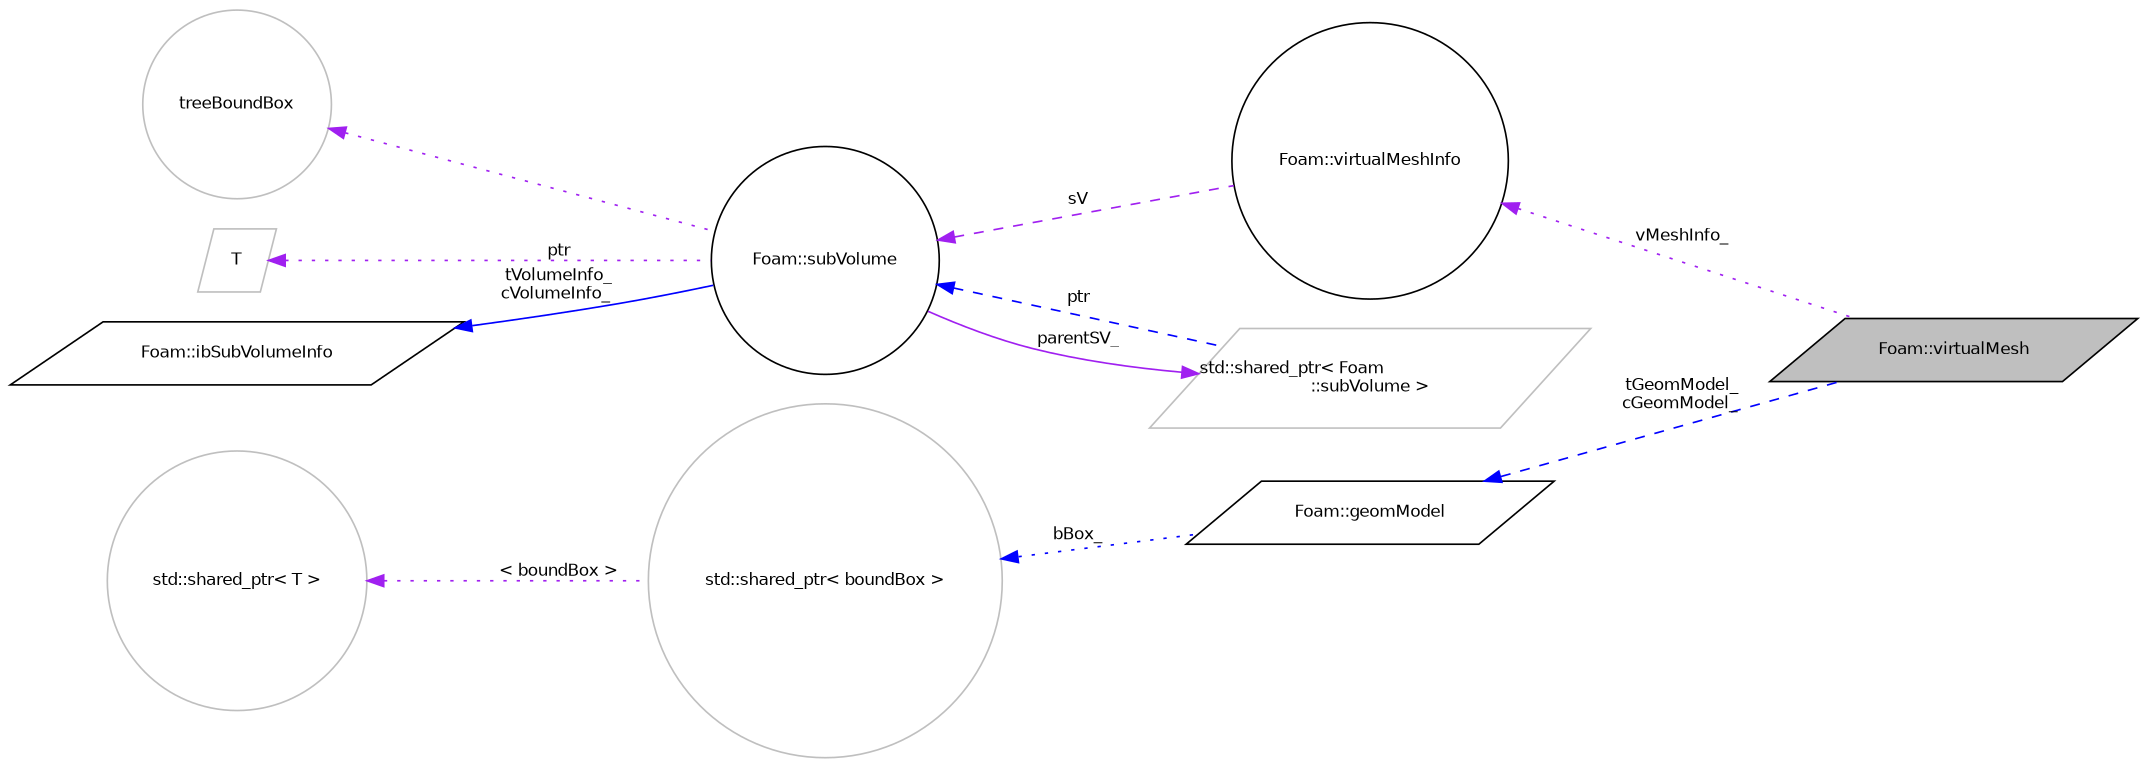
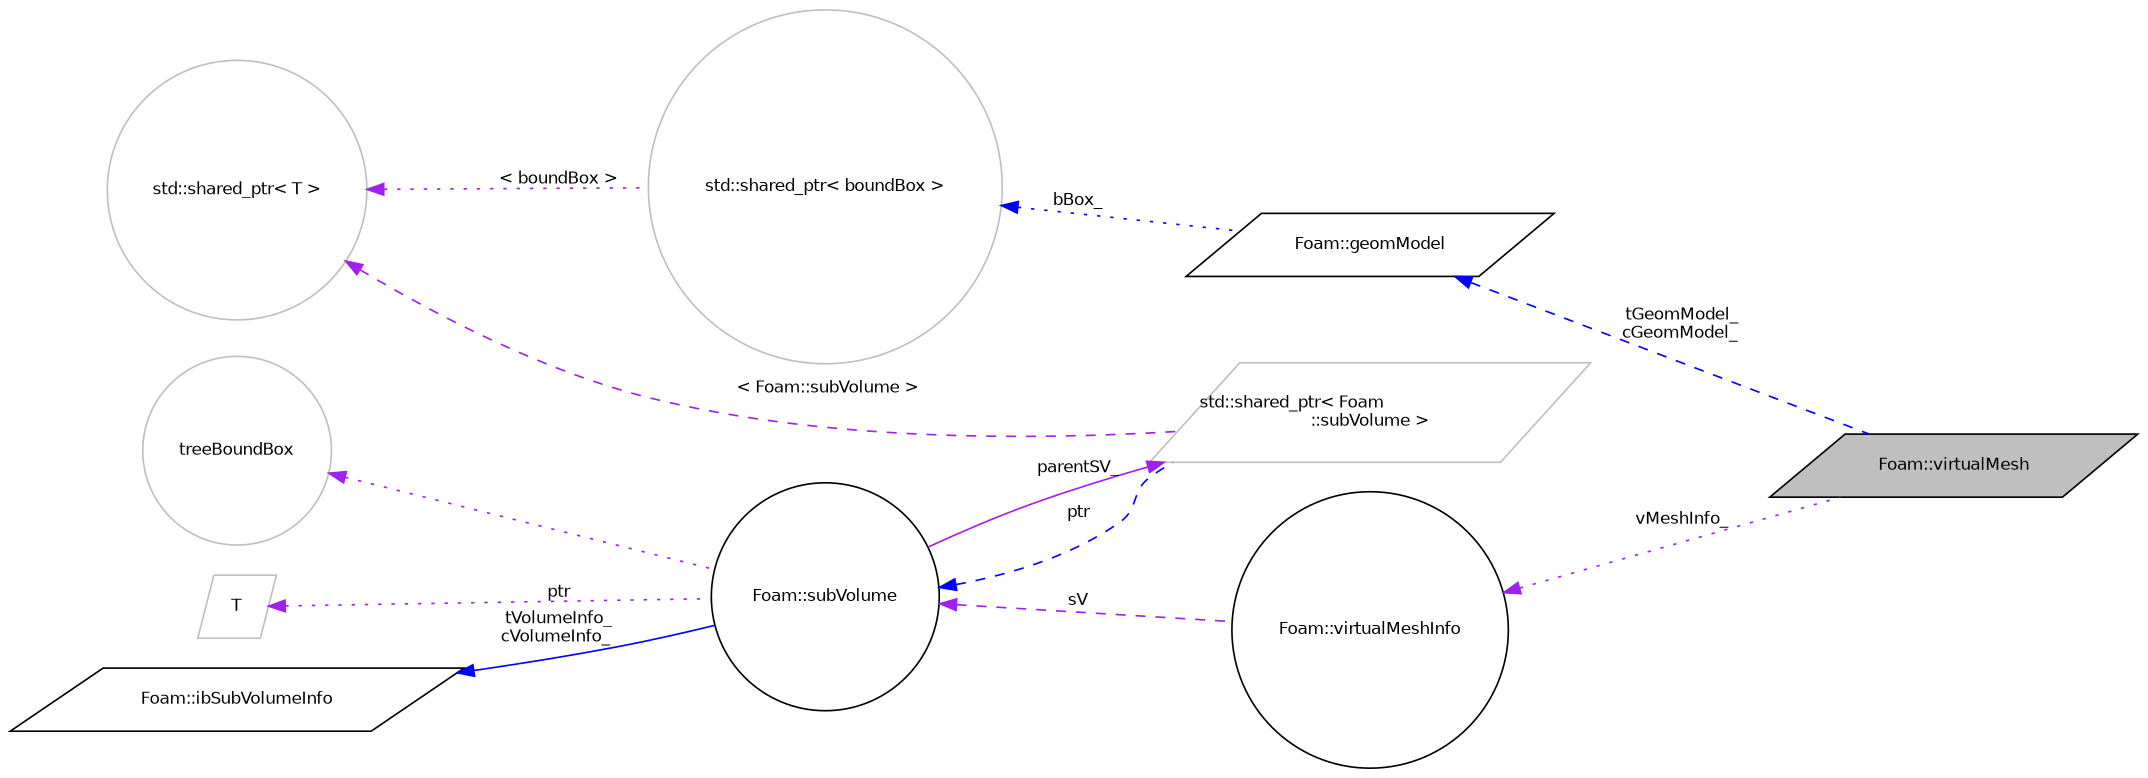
edge "std::shared_ptr< Foam ::subVolume >" -> "std::shared_ptr< T >": added, label "< Foam::subVolume >"
